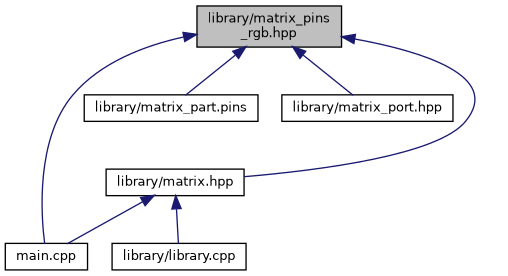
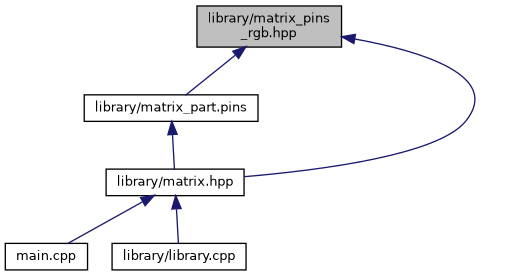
edge "main.cpp" -> "library/matrix_pins _rgb.hpp": removed
node "library/matrix_port.hpp": removed
edge "library/matrix.hpp" -> "library/matrix_part.pins": added
